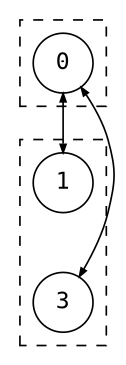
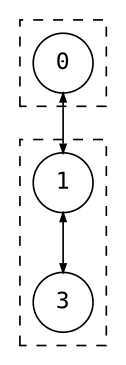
edge "0" -- "3": now "1" -- "3"
